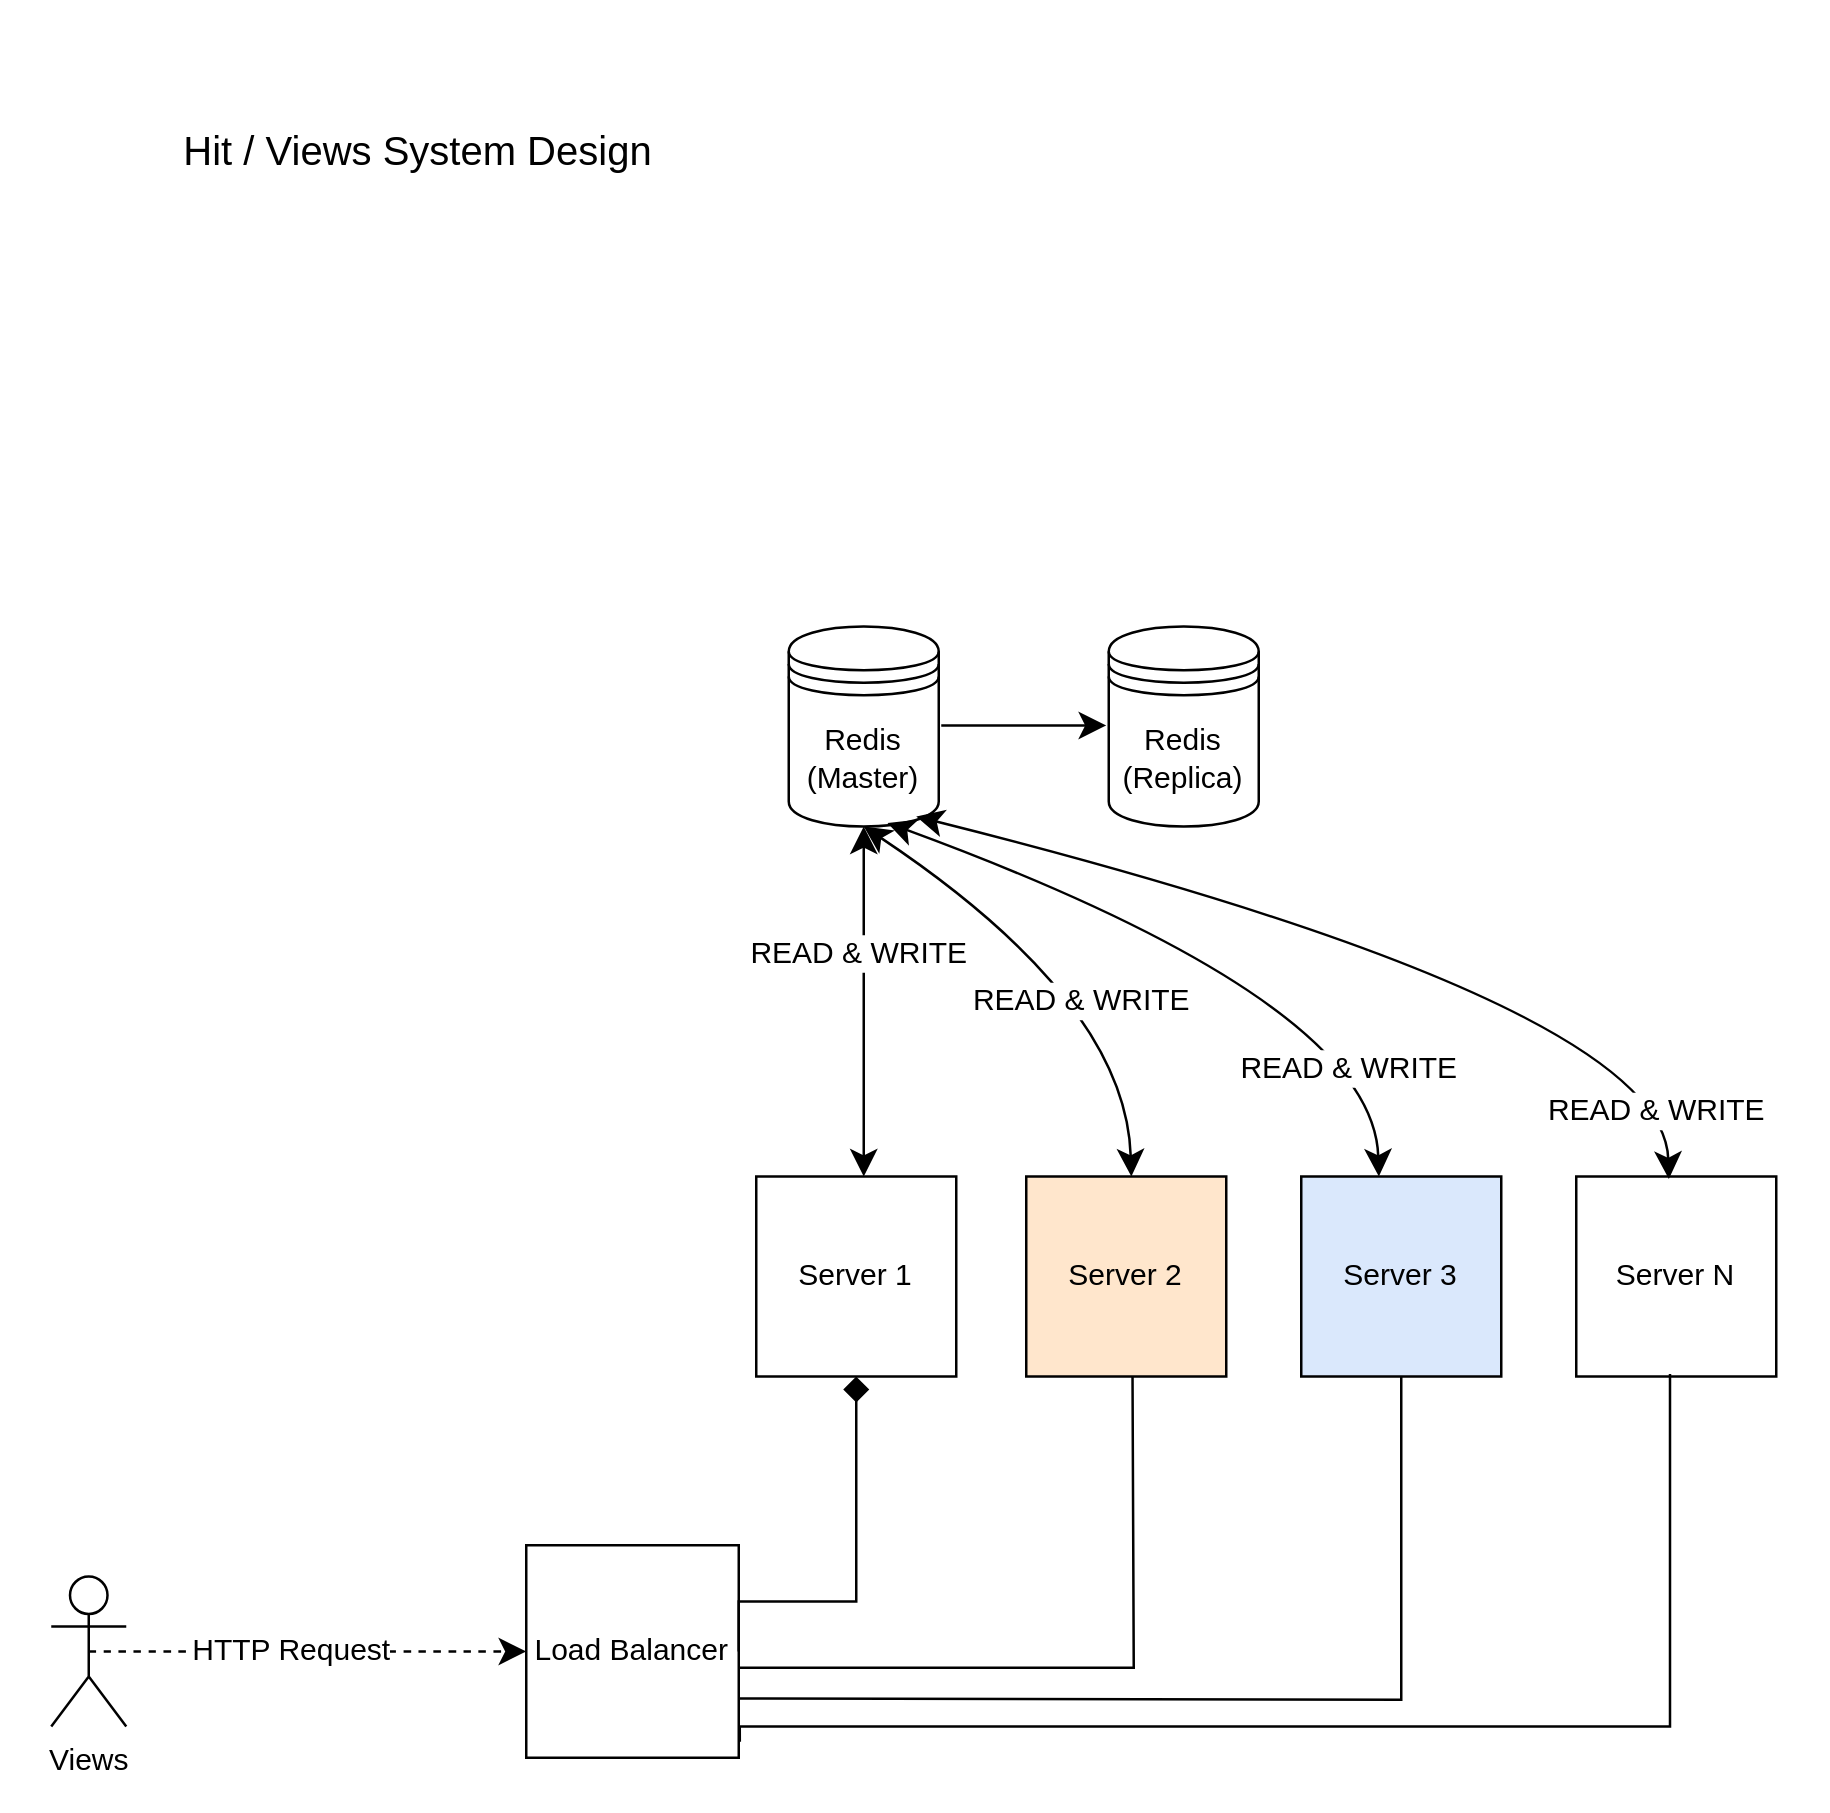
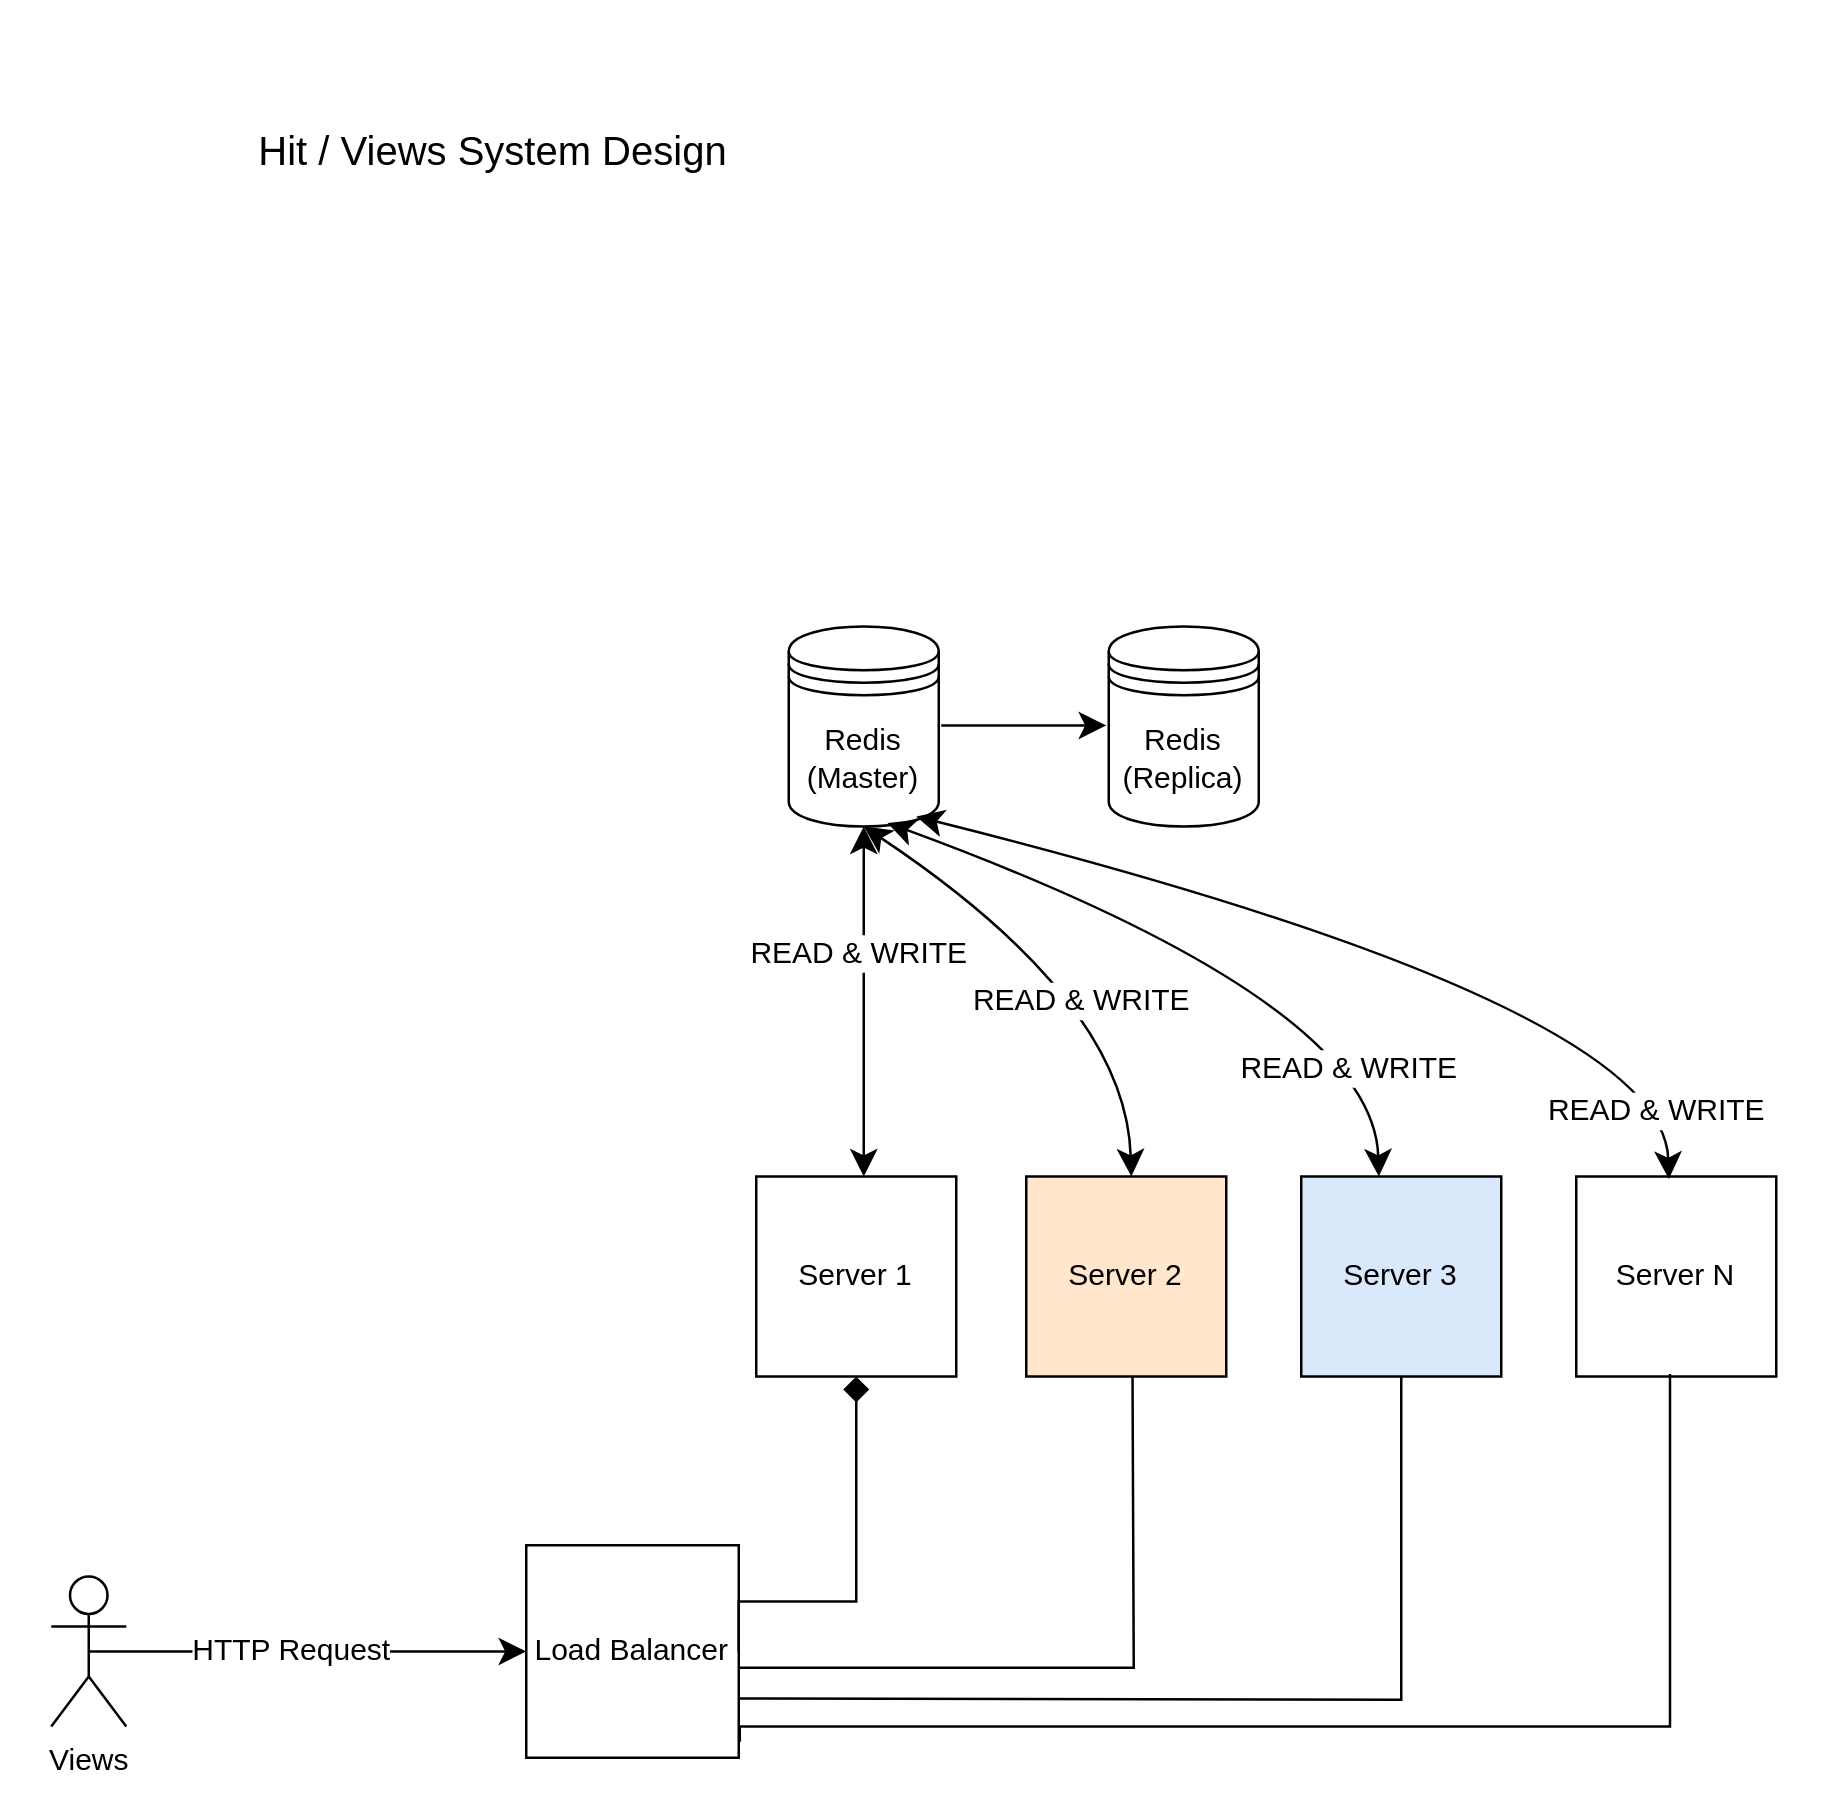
node "Hit / Views System Design": moved (419, 151) -> (494, 151)
edge "Views" -> "Load Balancer": style dashed -> solid
